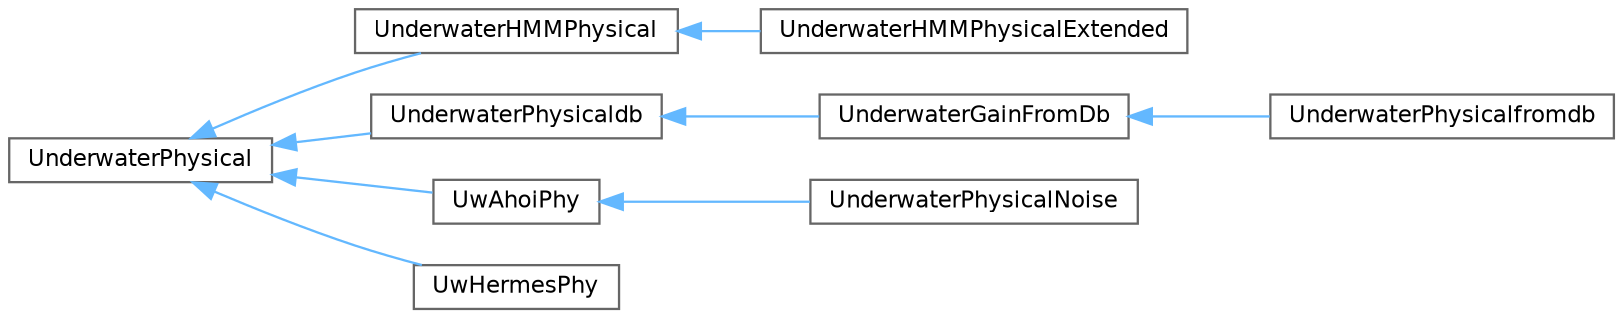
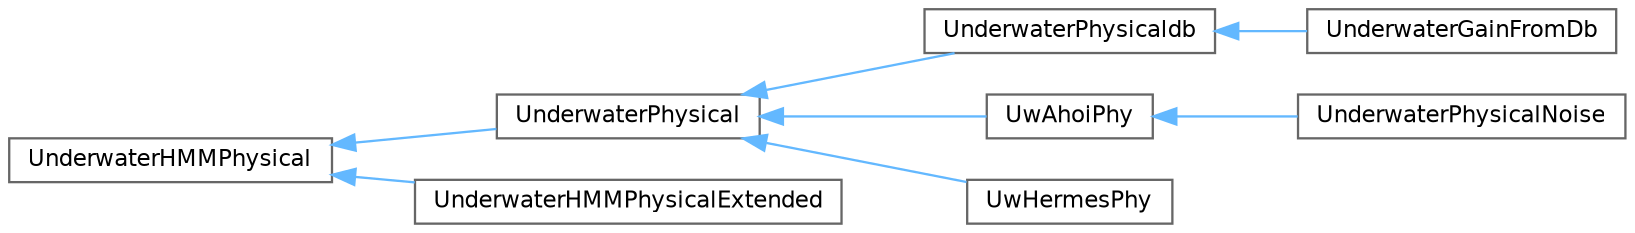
edge "UnderwaterHMMPhysical" -> "UnderwaterPhysical": reversed
node "UnderwaterPhysicalfromdb": removed
